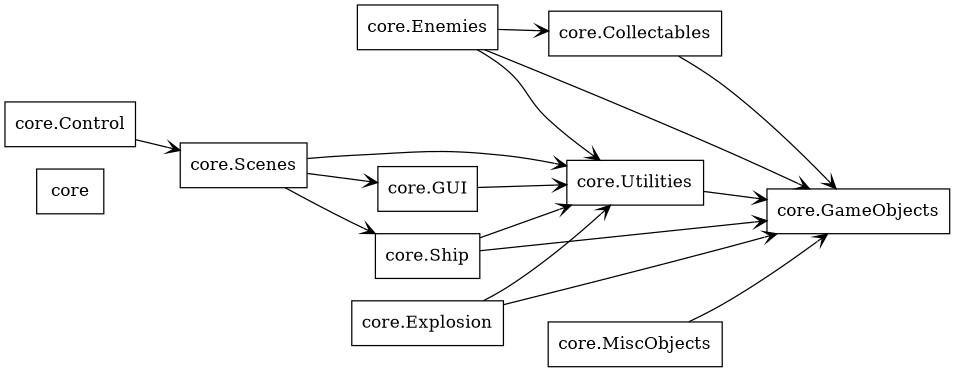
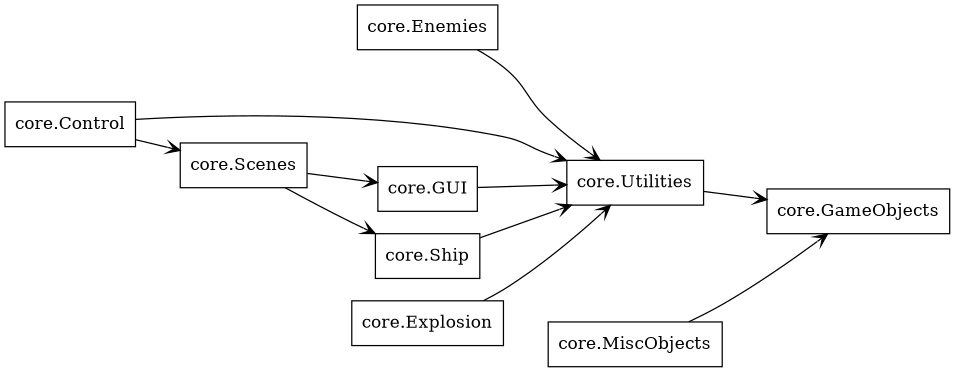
node "core.Collectables": removed
edge "core.Enemies" -> "core.GameObjects": removed
edge "core.Scenes" -> "core.Utilities": now "core.Control" -> "core.Utilities"
node "core": removed
edge "core.Ship" -> "core.GameObjects": removed
edge "core.Explosion" -> "core.GameObjects": removed
